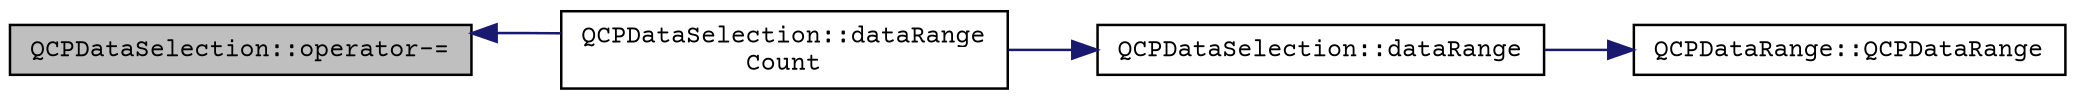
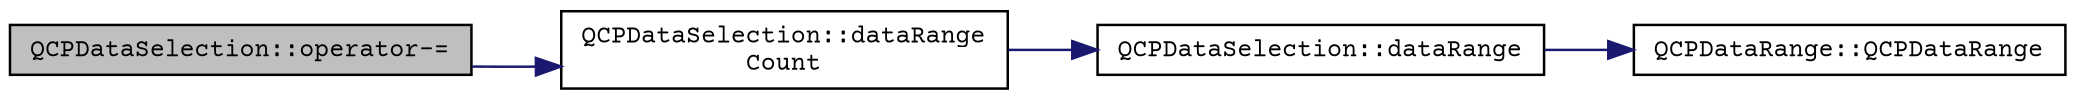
edge "QCPDataSelection::dataRange Count" -> "QCPDataSelection::operator-=": reversed
